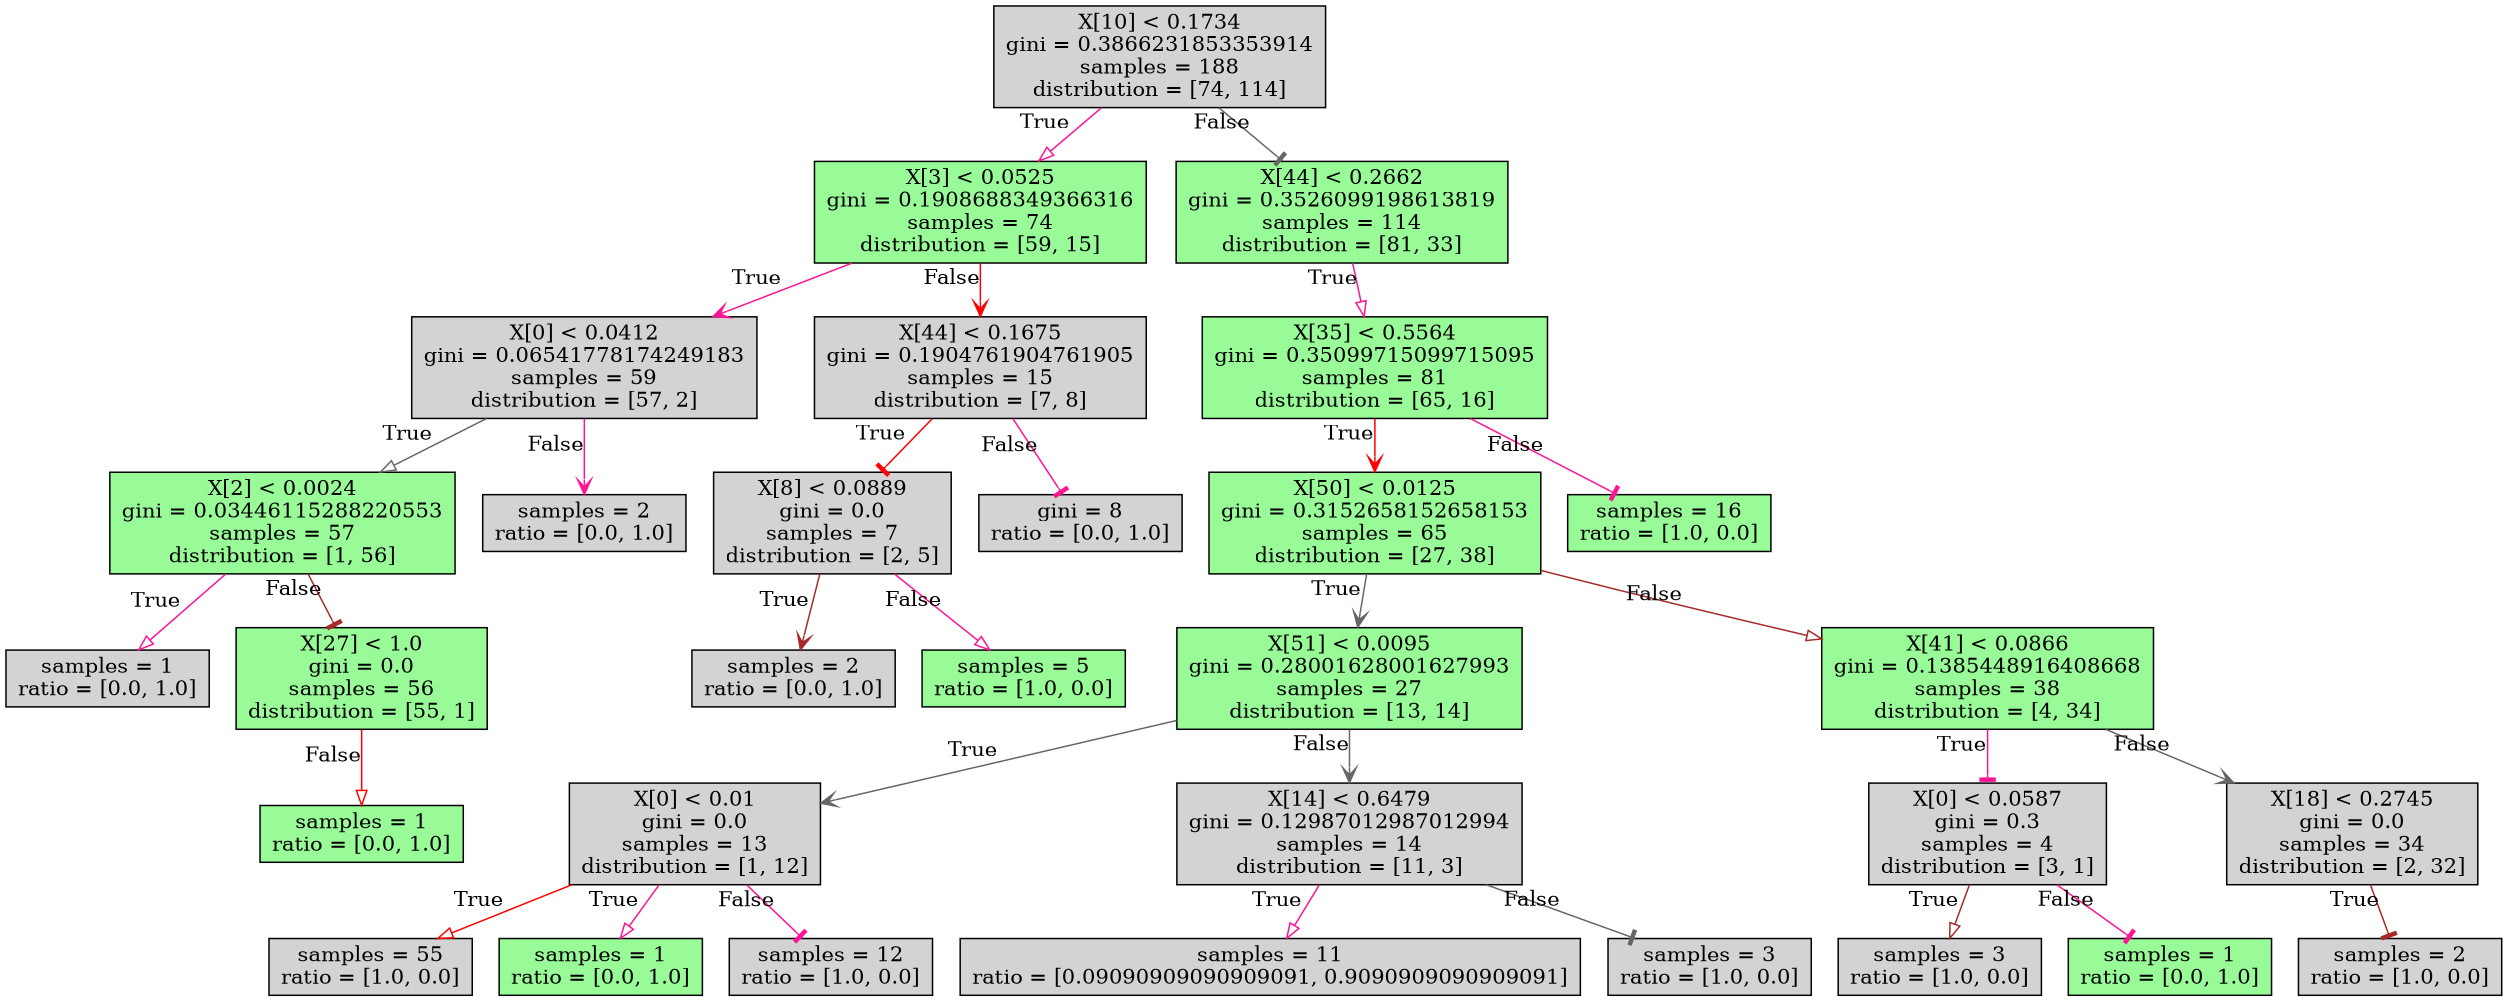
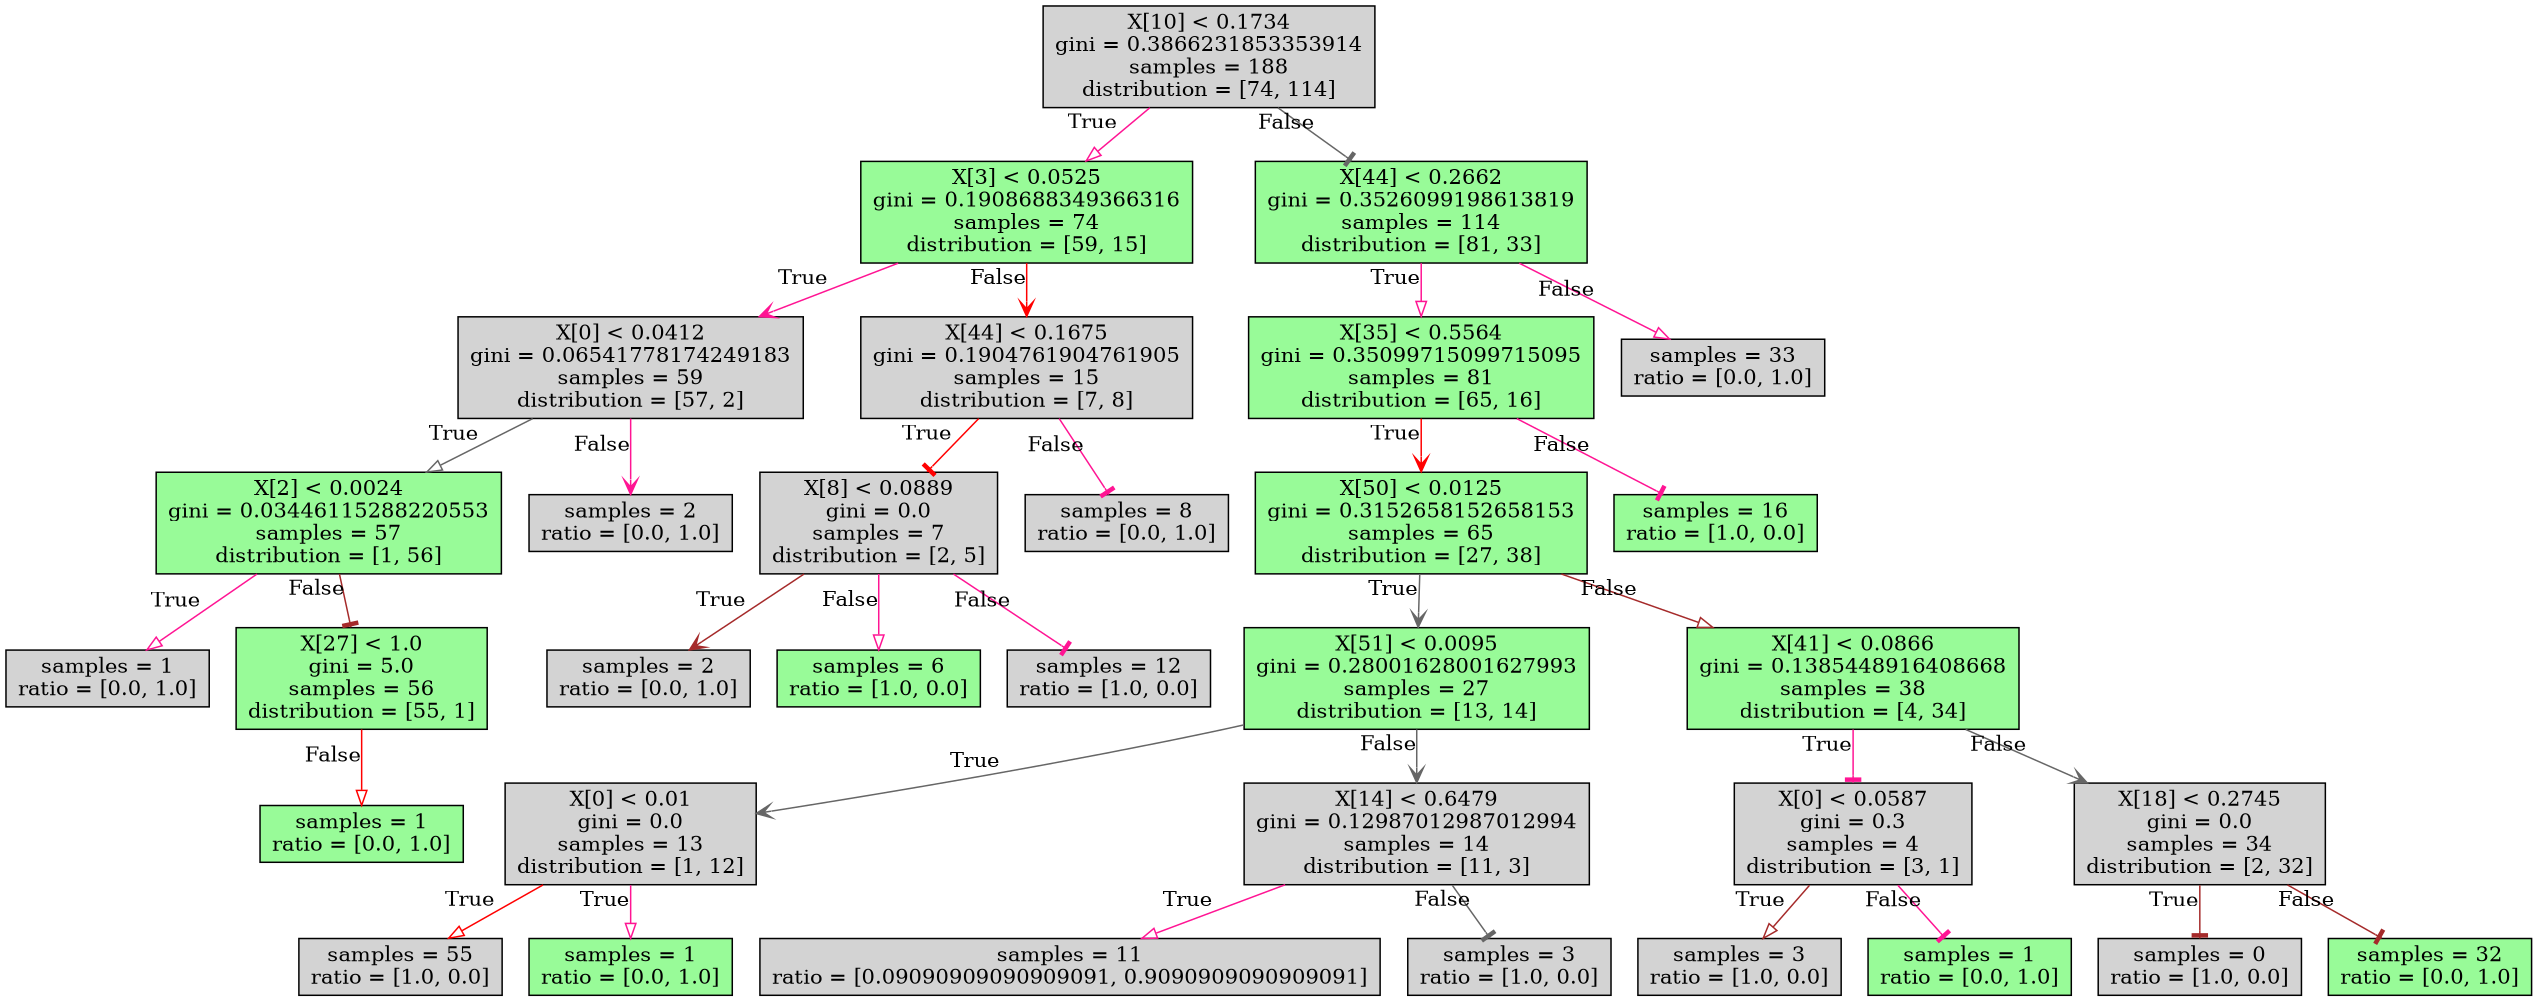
node "samples = 33 ratio = [0.0, 1.0]": added
node "gini = 8 ratio = [0.0, 1.0]": label "gini = 8 ratio = [0.0, 1.0]" -> "samples = 8 ratio = [0.0, 1.0]"
node "X[27] < 1.0 gini = 0.0 samples = 56 distribution = [55, 1]": label "X[27] < 1.0 gini = 0.0 samples = 56 distribution = [55, 1]" -> "X[27] < 1.0 gini = 5.0 samples = 56 distribution = [55, 1]"
node "samples = 5 ratio = [1.0, 0.0]": label "samples = 5 ratio = [1.0, 0.0]" -> "samples = 6 ratio = [1.0, 0.0]"
edge "X[0] < 0.01 gini = 0.0 samples = 13 distribution = [1, 12]" -> "samples = 12 ratio = [1.0, 0.0]": now "X[8] < 0.0889 gini = 0.0 samples = 7 distribution = [2, 5]" -> "samples = 12 ratio = [1.0, 0.0]"
node "samples = 2 ratio = [1.0, 0.0]": label "samples = 2 ratio = [1.0, 0.0]" -> "samples = 0 ratio = [1.0, 0.0]"
node "samples = 32 ratio = [0.0, 1.0]": added
